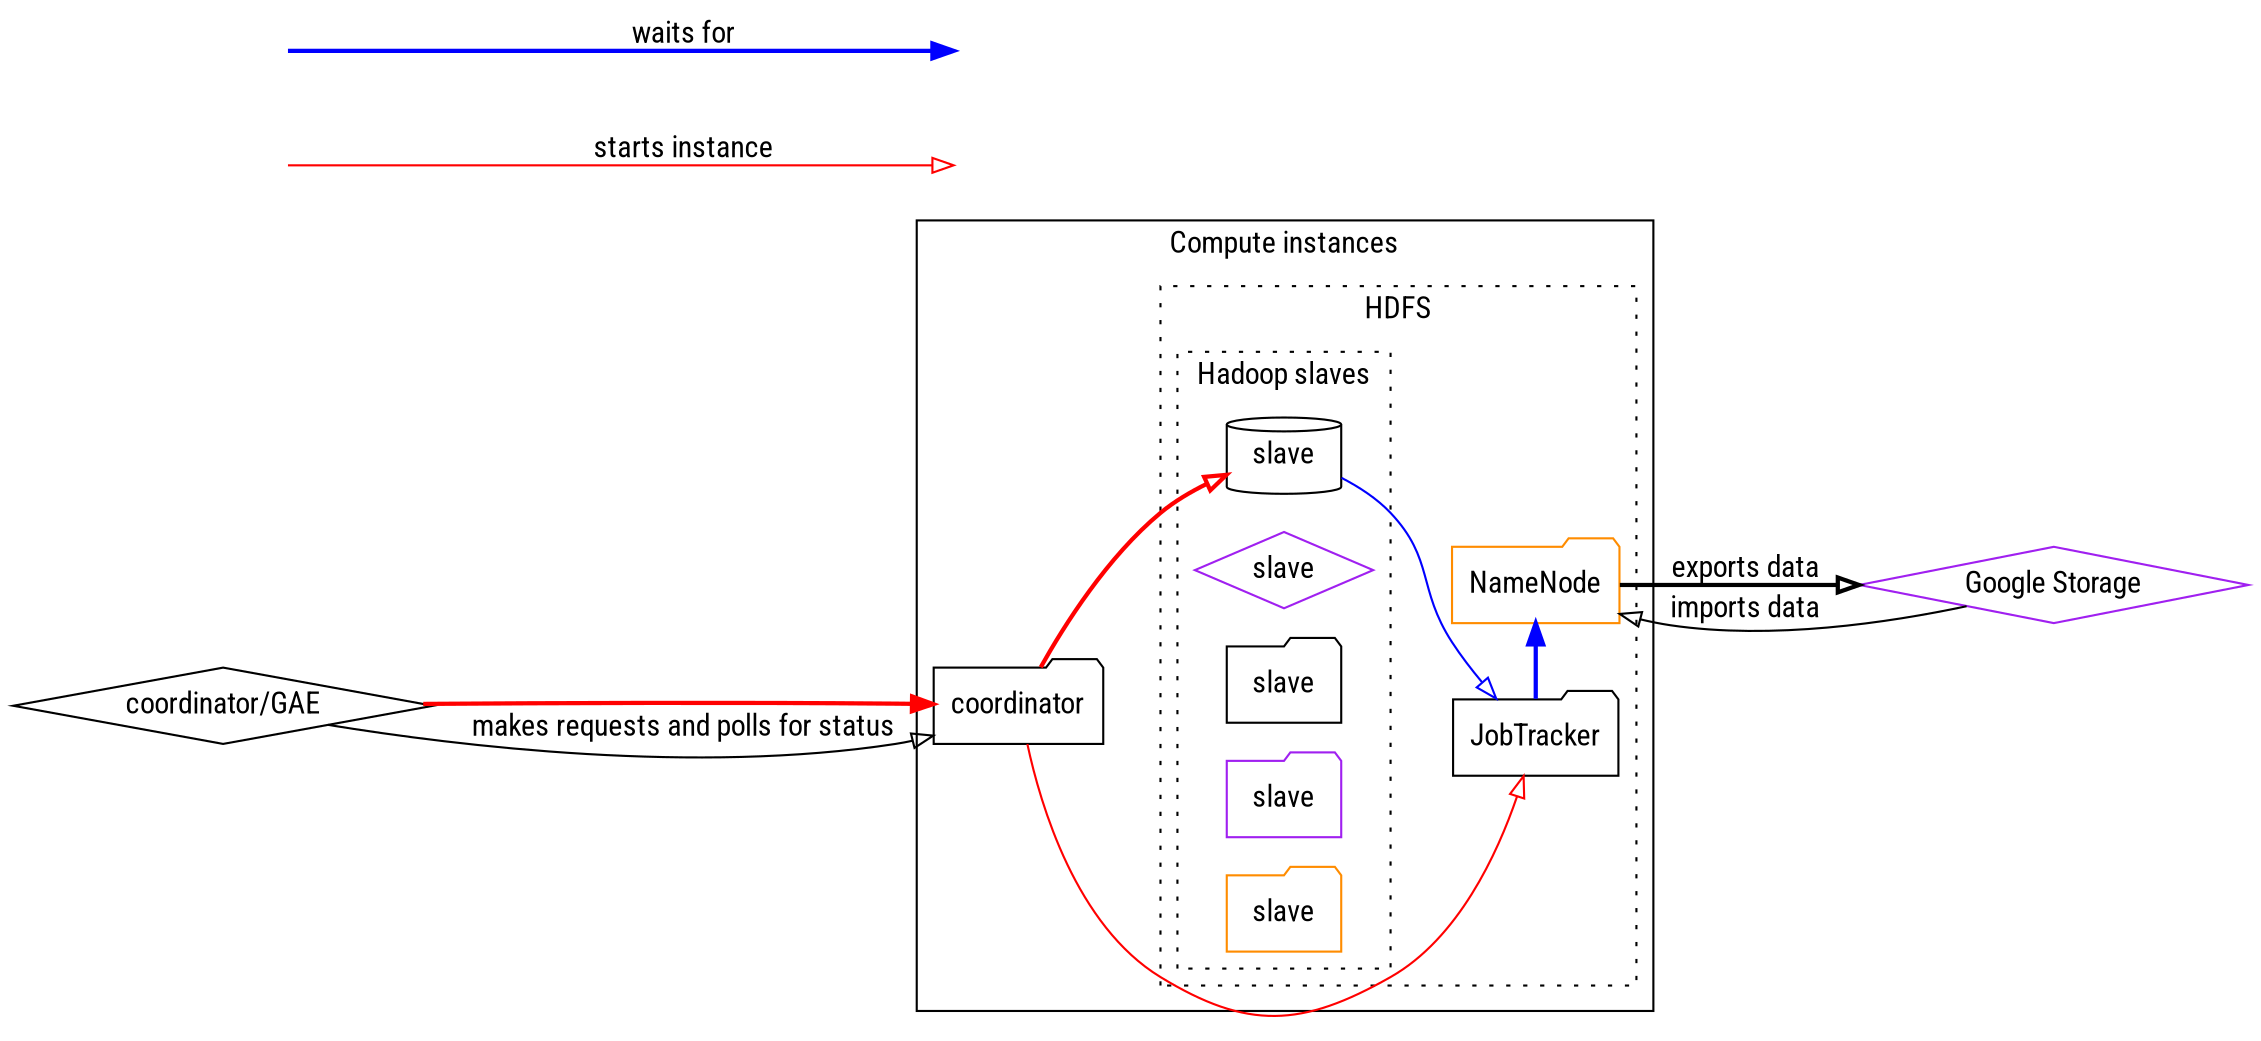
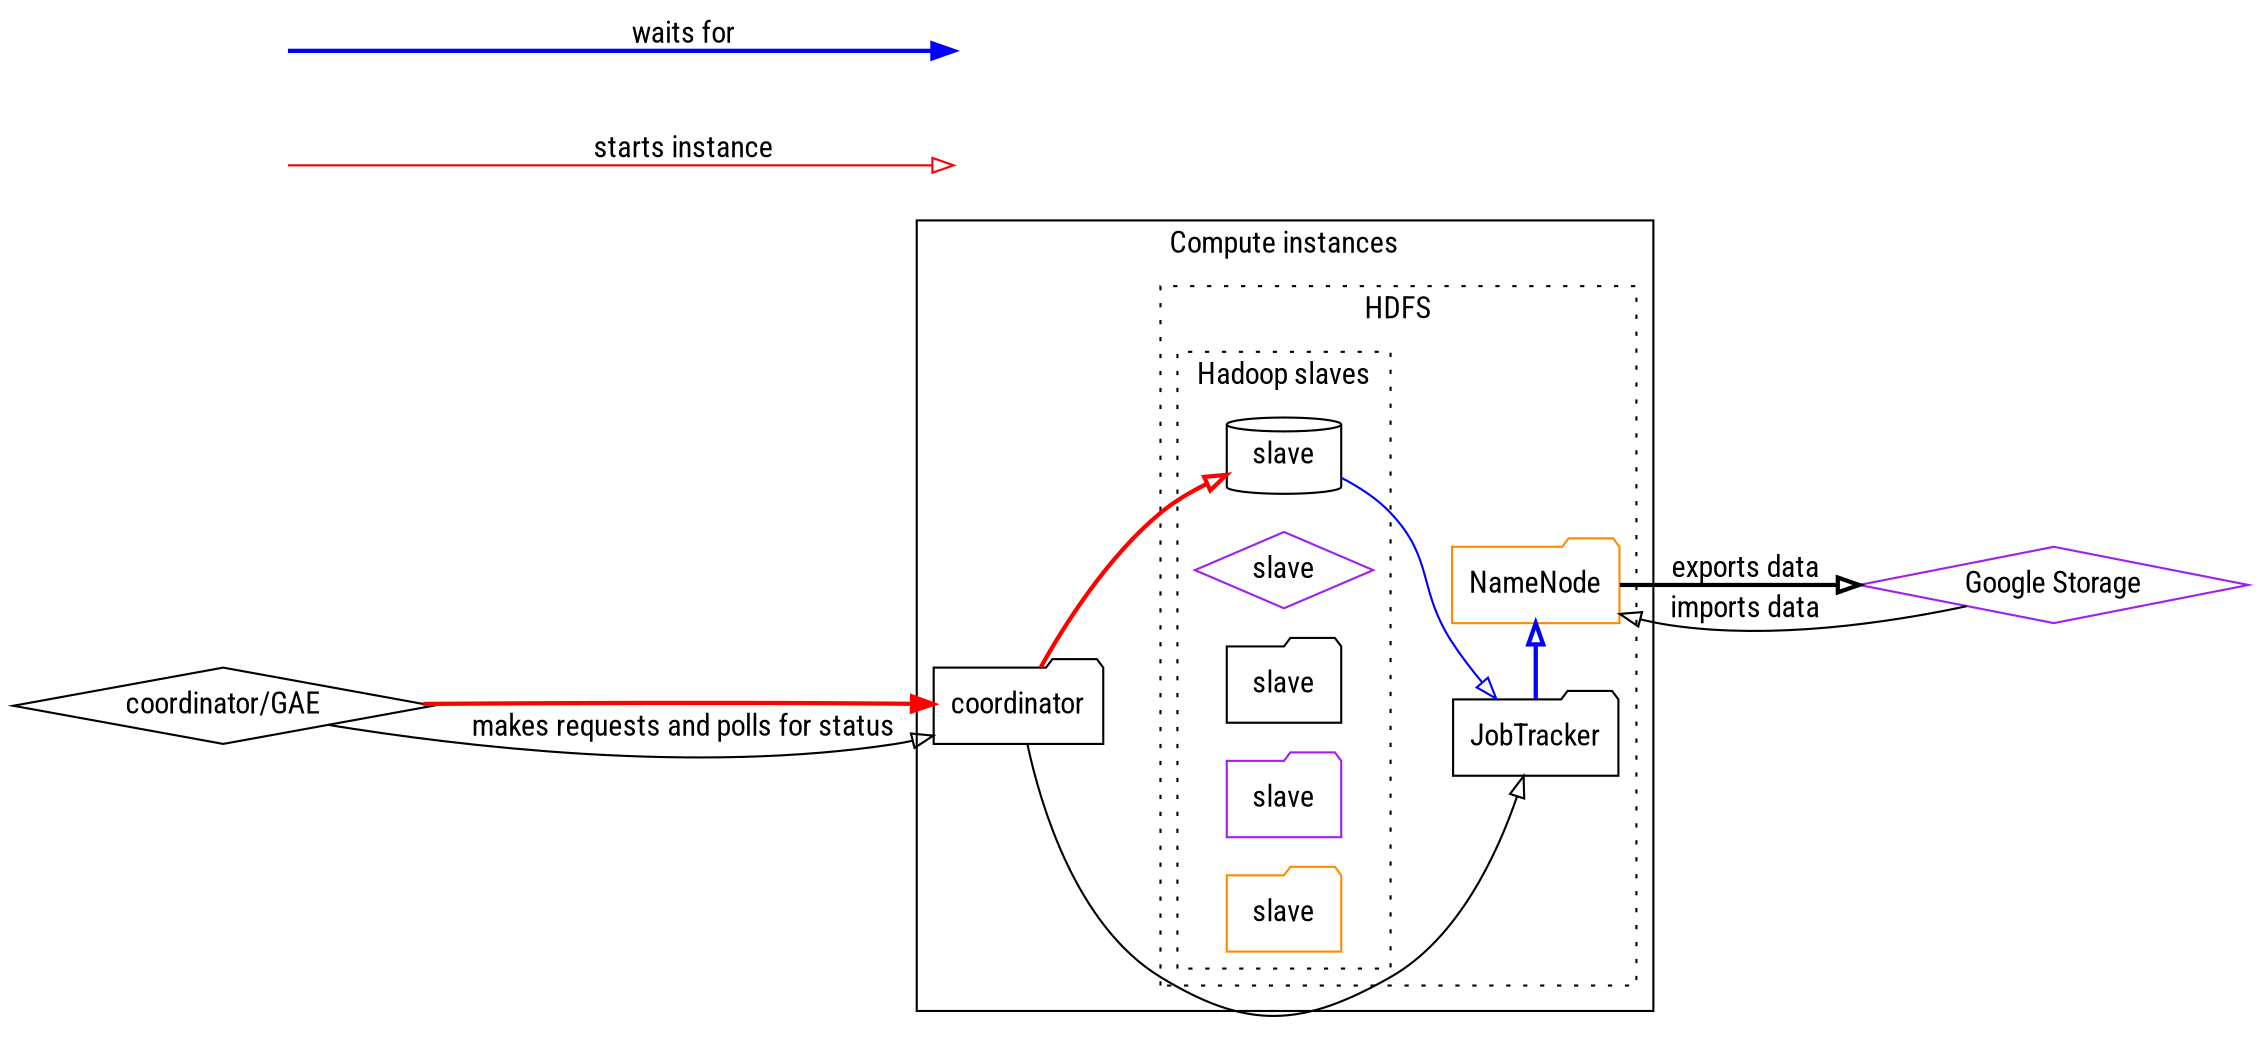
edge "JobTracker" -> "NameNode": arrowhead normal -> onormal
edge "coordinator" -> "JobTracker": color red -> black
